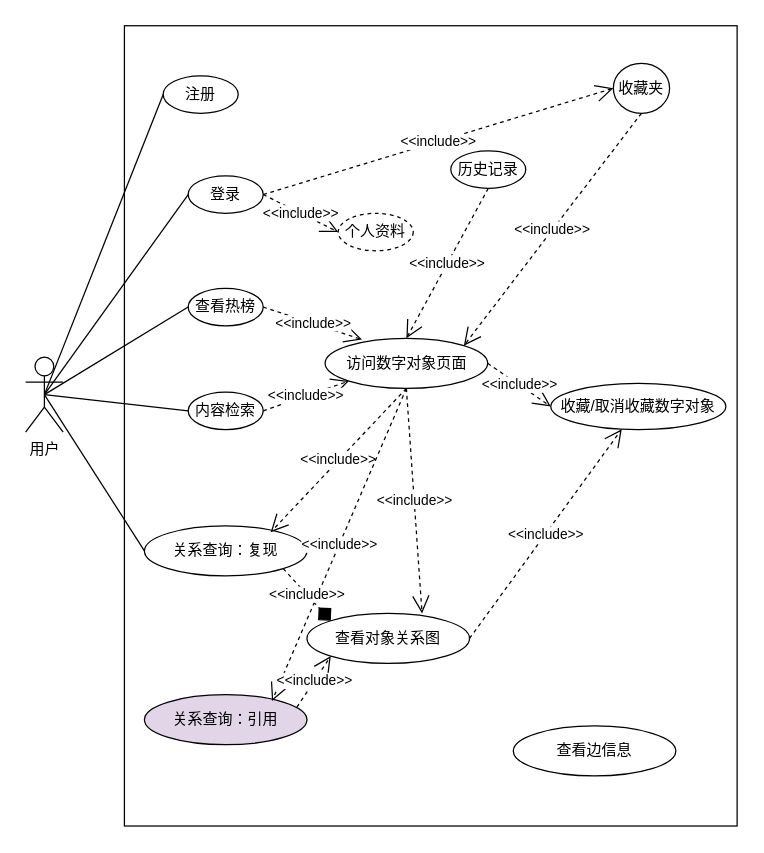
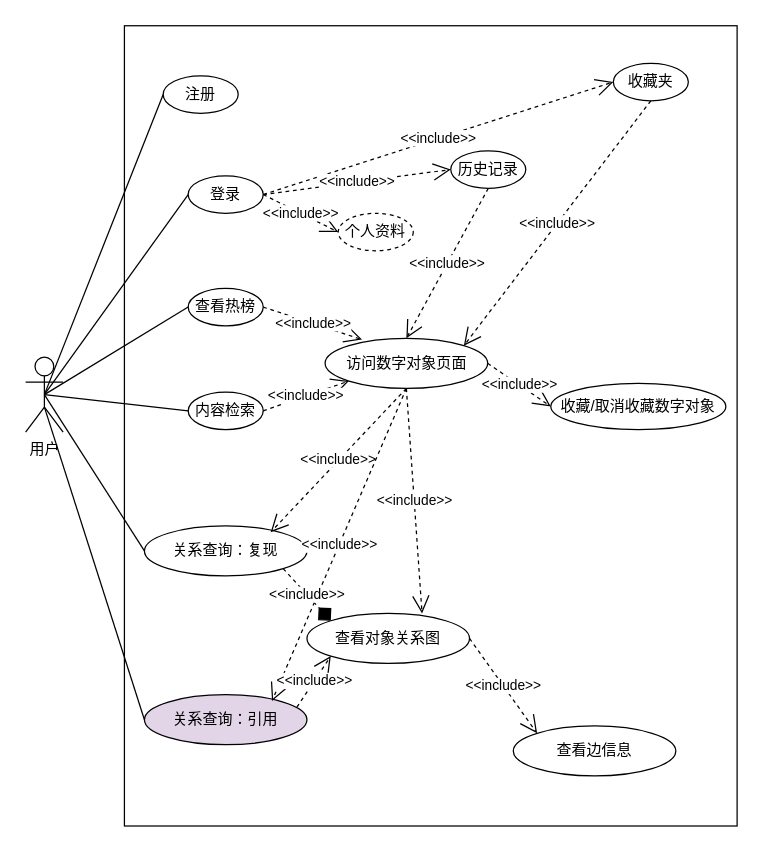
node "收藏夹": size 56x50 -> 75x38
edge "登录" -> "历史记录": added, label "<<include>>"
edge "查看对象关系图" -> "收藏/取消收藏数字对象": now "查看对象关系图" -> "查看边信息"
edge "用户" -- "关系查询：引用": added
